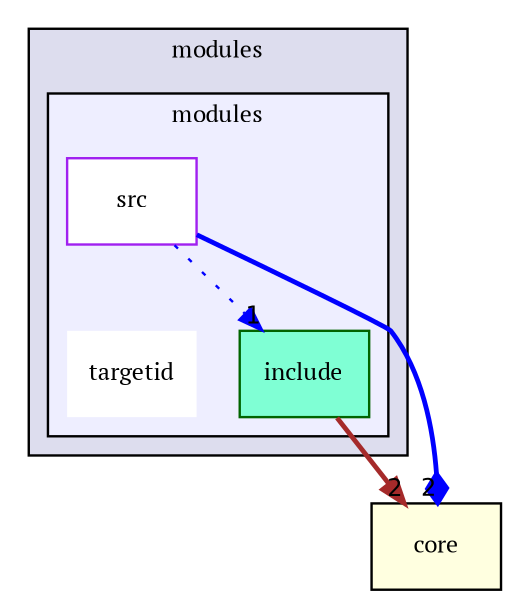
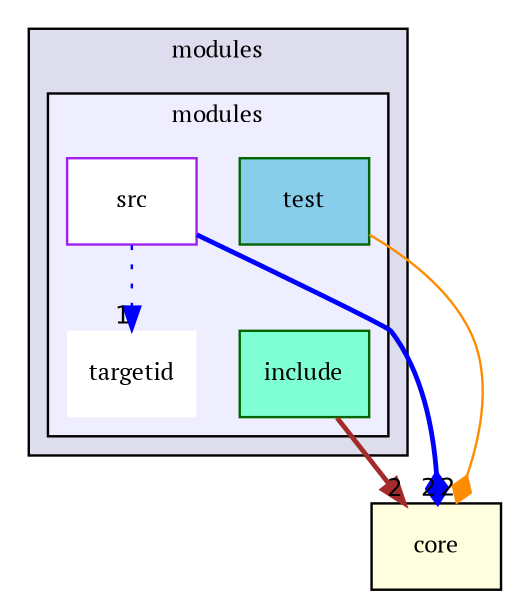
node "test": added
edge "src" -> "include": now "src" -> "targetid"
